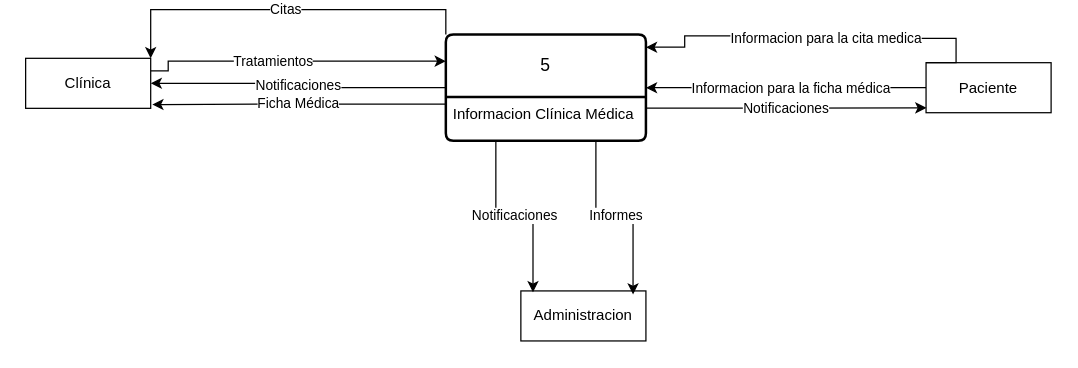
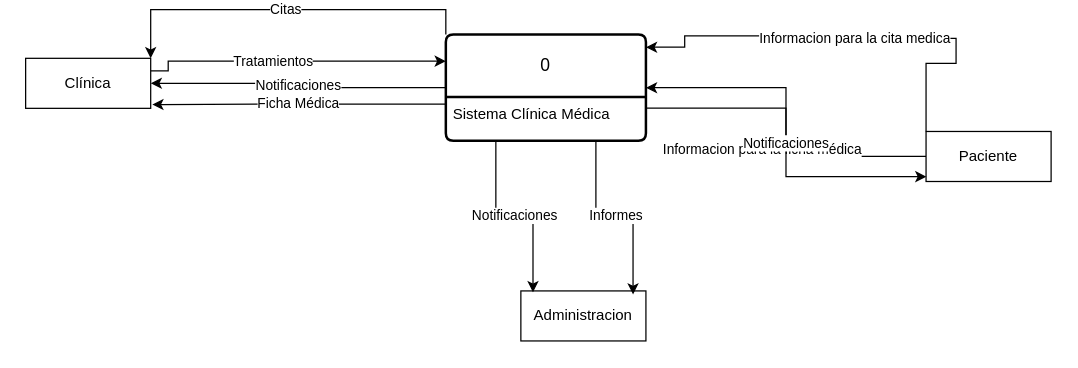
node "5": label "5" -> "0"
node "Paciente": moved (988, 88) -> (988, 156)
node "Informacion Clínica Médica": label "Informacion Clínica Médica" -> "Sistema Clínica Médica"
